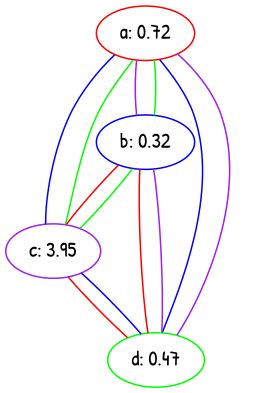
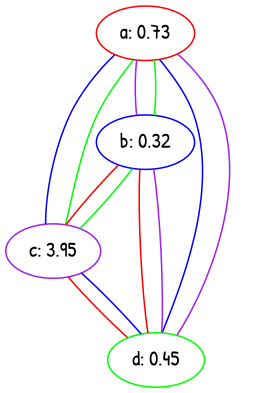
node "a: 0.72": label "a: 0.72" -> "a: 0.73"
node "d: 0.47": label "d: 0.47" -> "d: 0.45"
